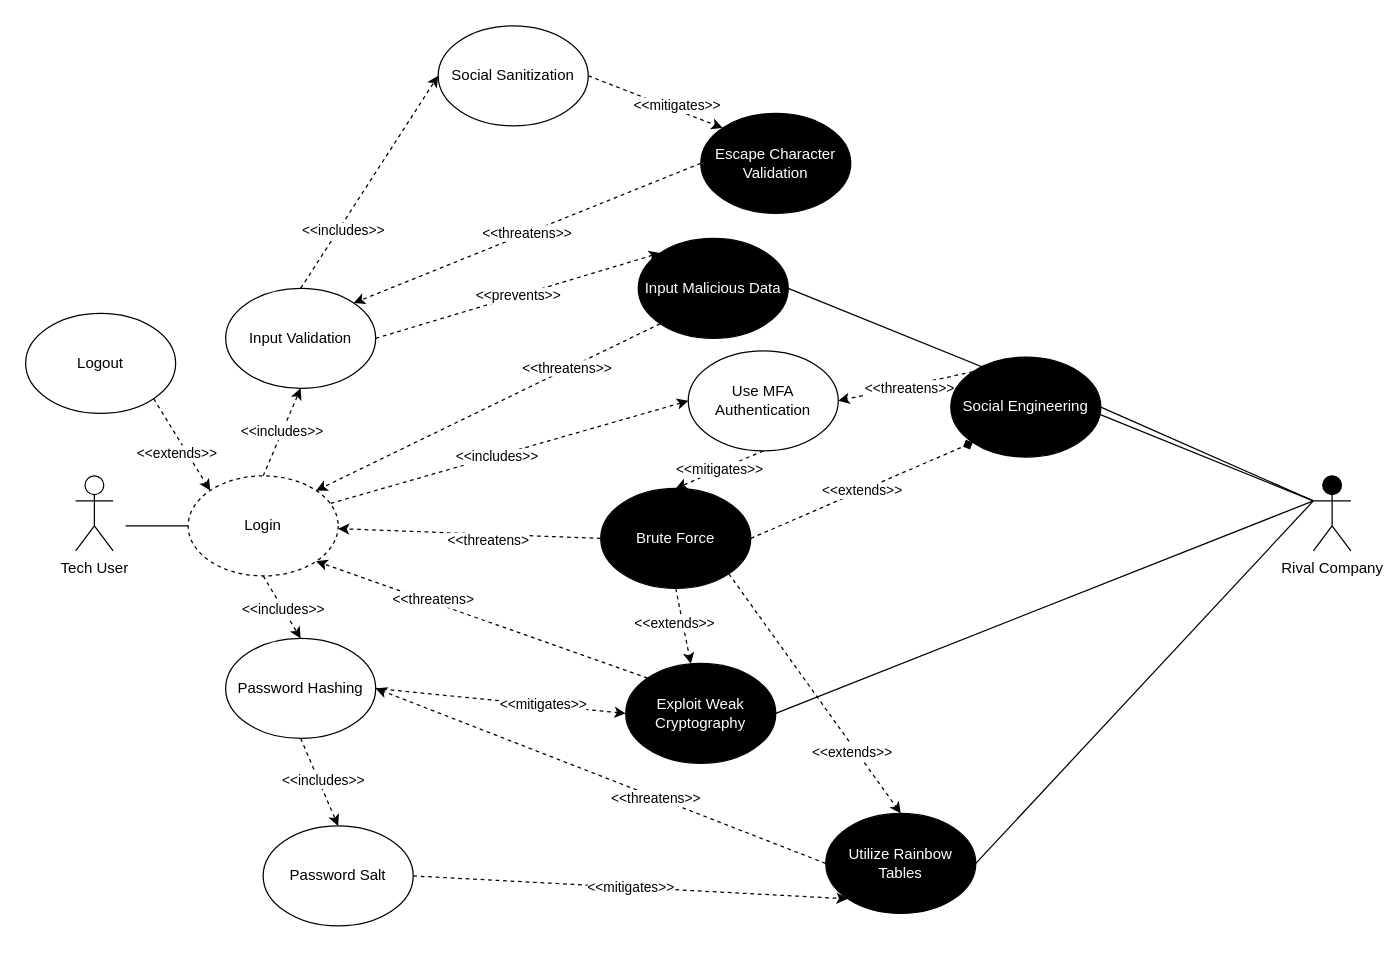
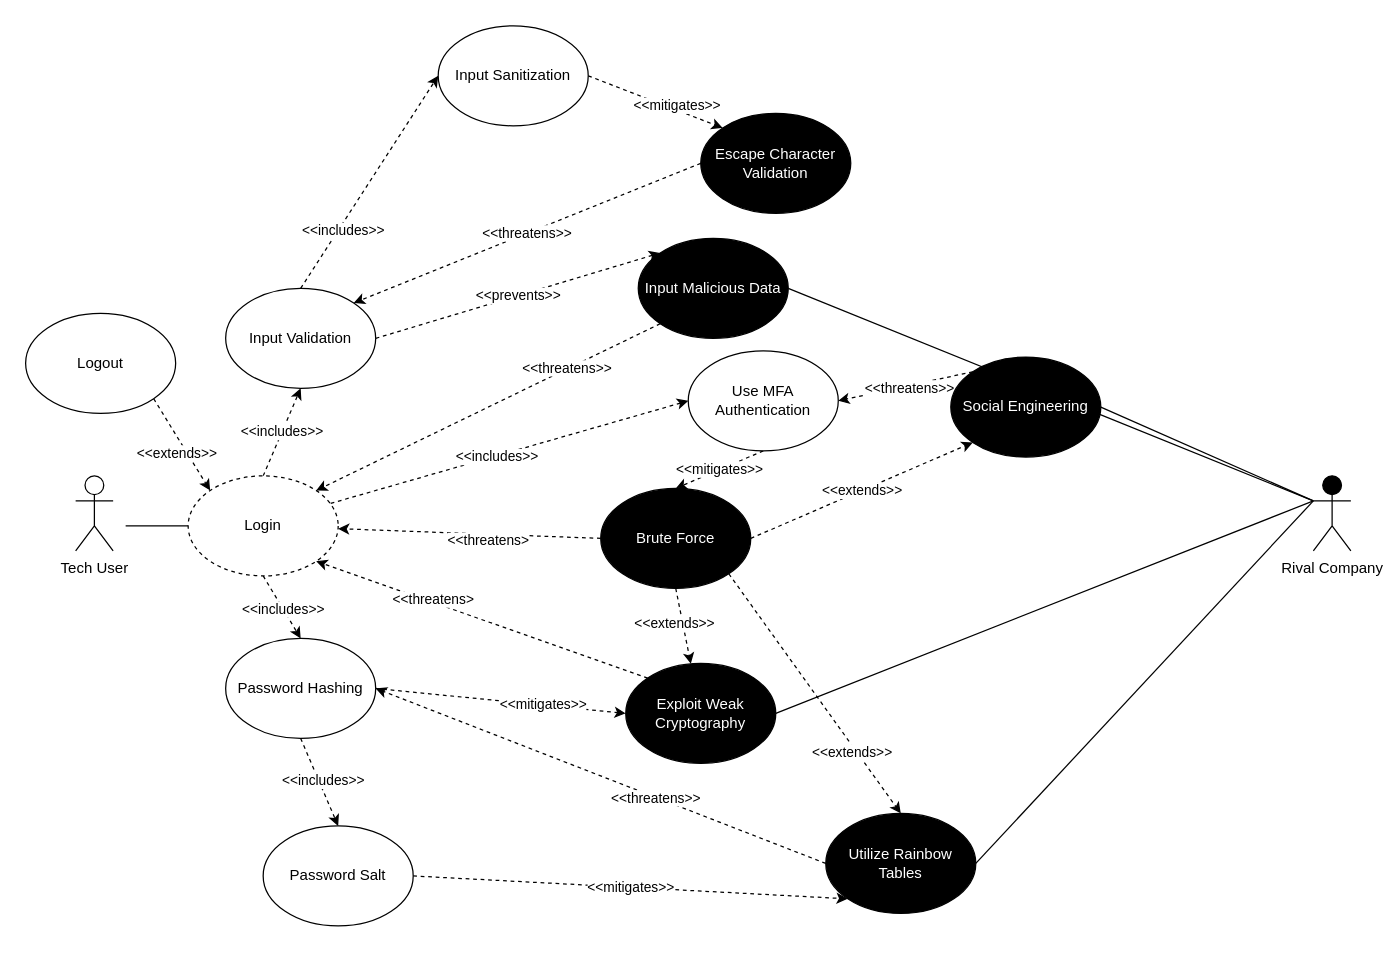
node "Social Sanitization": label "Social Sanitization" -> "Input Sanitization"
edge "Brute Force" -> "Social Engineering": arrowhead diamond -> classic
